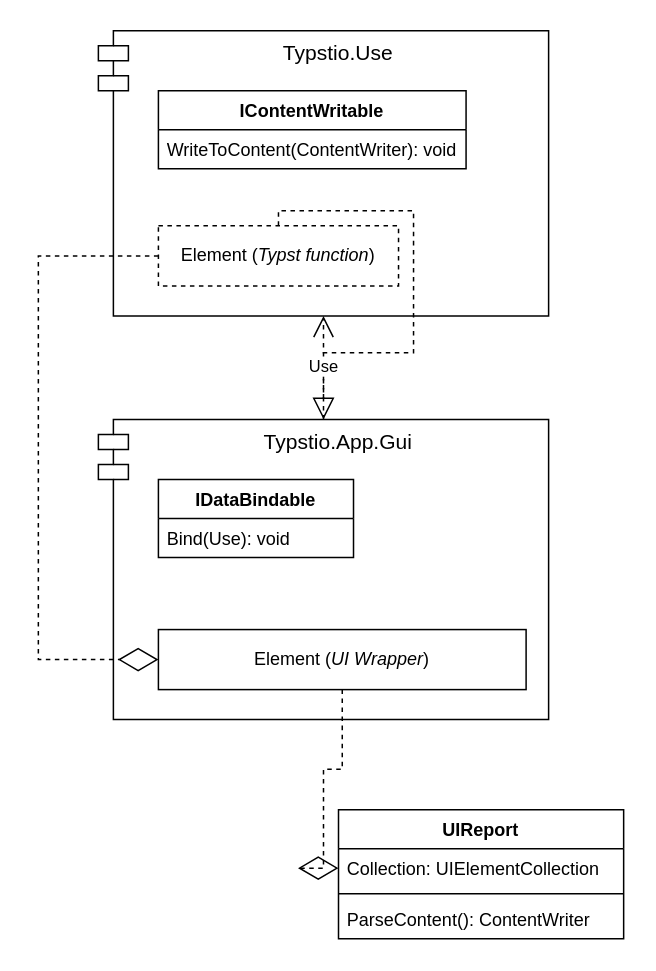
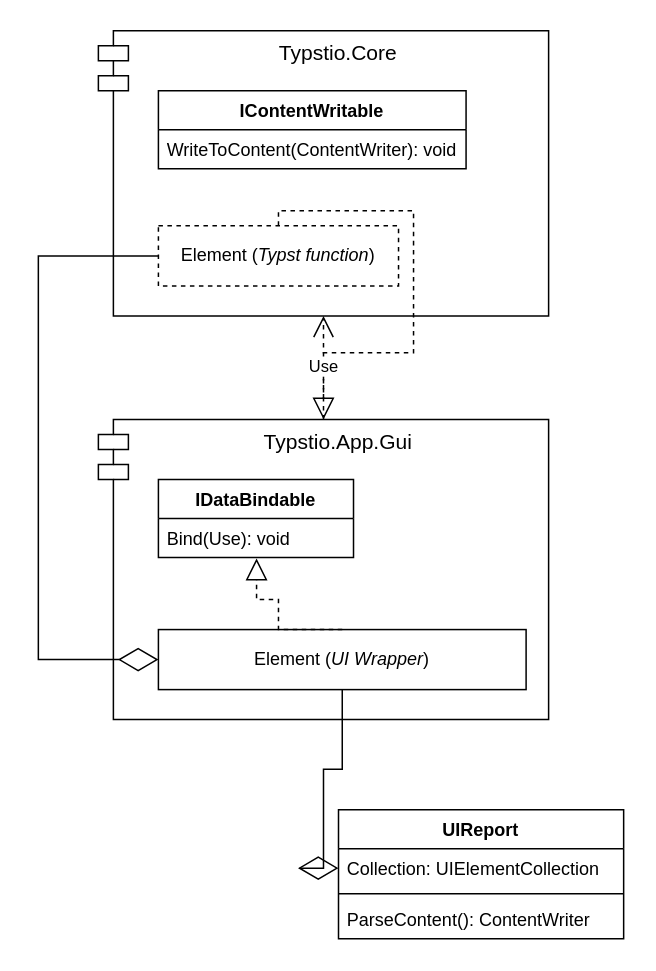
node "Typstio.Use": label "Typstio.Use" -> "Typstio.Core"
edge "Element (Typst function)" -> "Element (UI Wrapper)": style dashed -> solid
edge "Element (UI Wrapper)" -> "Bind(Use): void": added
edge "Element (UI Wrapper)" -> "Collection: UIElementCollection": style dashed -> solid
